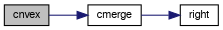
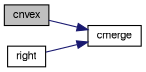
edge "cmerge" -> "right": reversed
